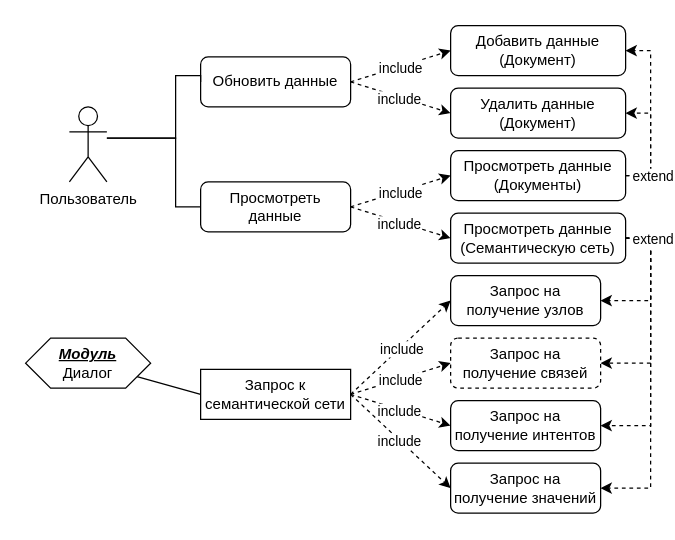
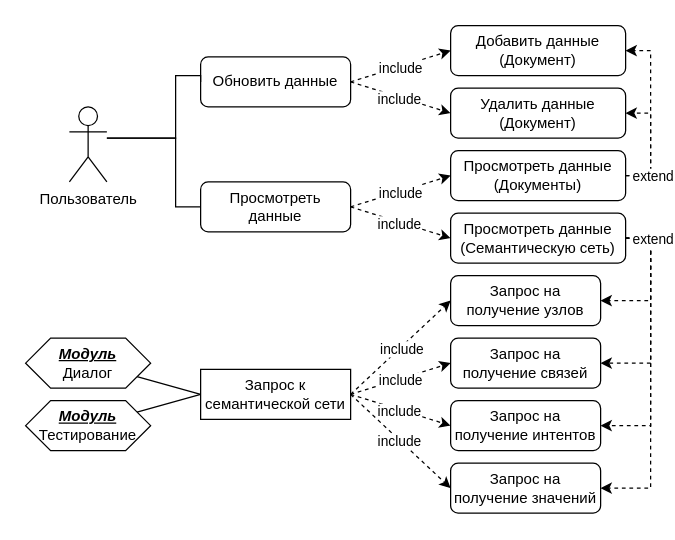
node "Запрос на получение связей": style dashed -> solid
edge "Запрос к семантической сети" -- "МодульТестирование": added
node "МодульТестирование": added
